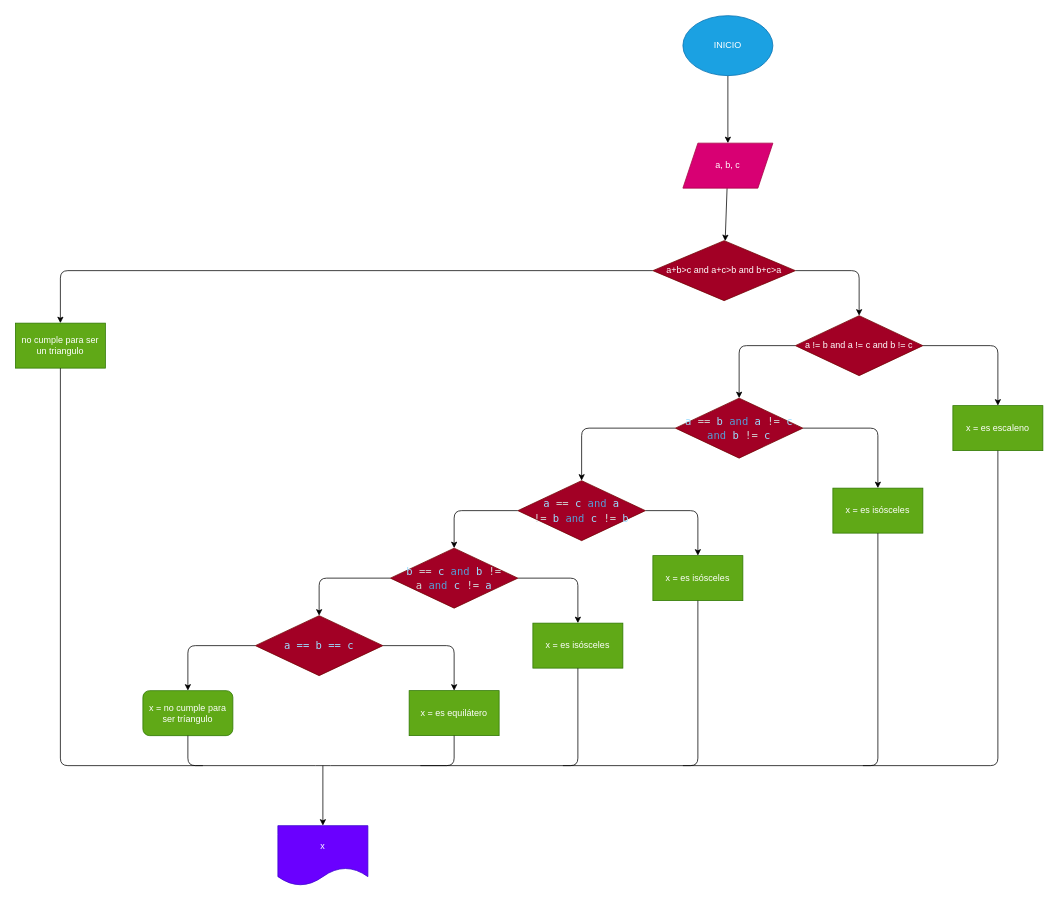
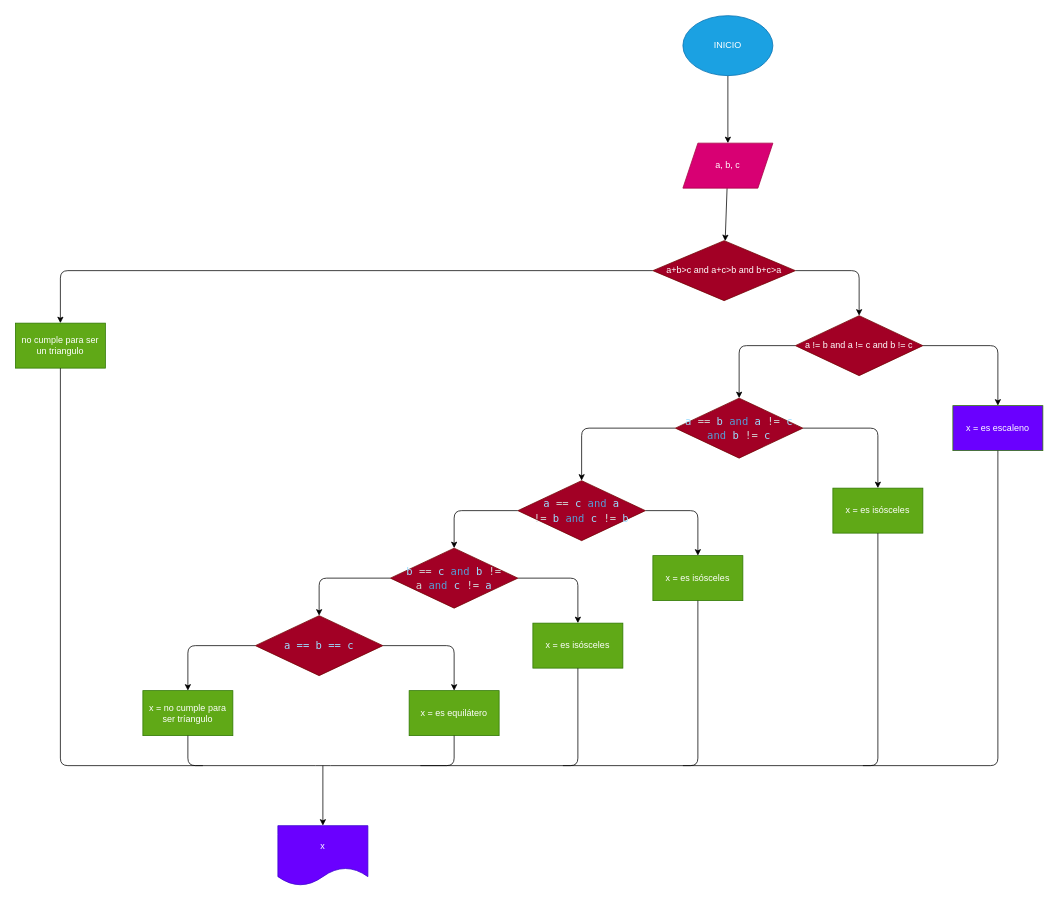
node "x = es escaleno": fillcolor #60a917 -> #6a00ff
node "x = no cumple para ser tríangulo": shape rounded rectangle -> rectangle
